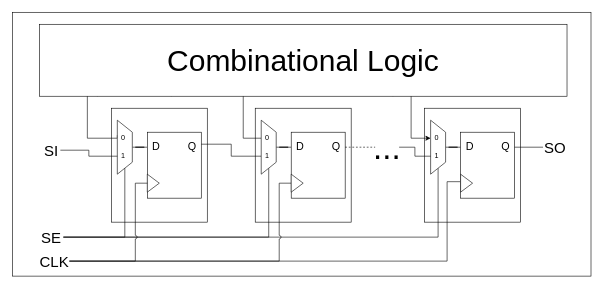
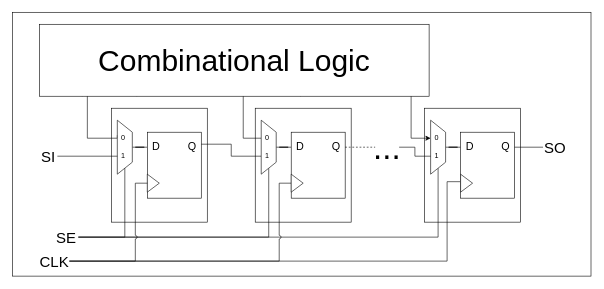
node "Combinational Logic": size 528x72 -> 390x72
node "SI": moved (51, 150) -> (48, 156)
node "SE": moved (51, 237) -> (66, 237)
